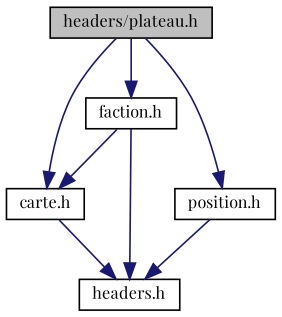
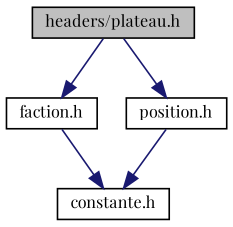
node "carte.h": removed
node "headers.h": label "headers.h" -> "constante.h"
